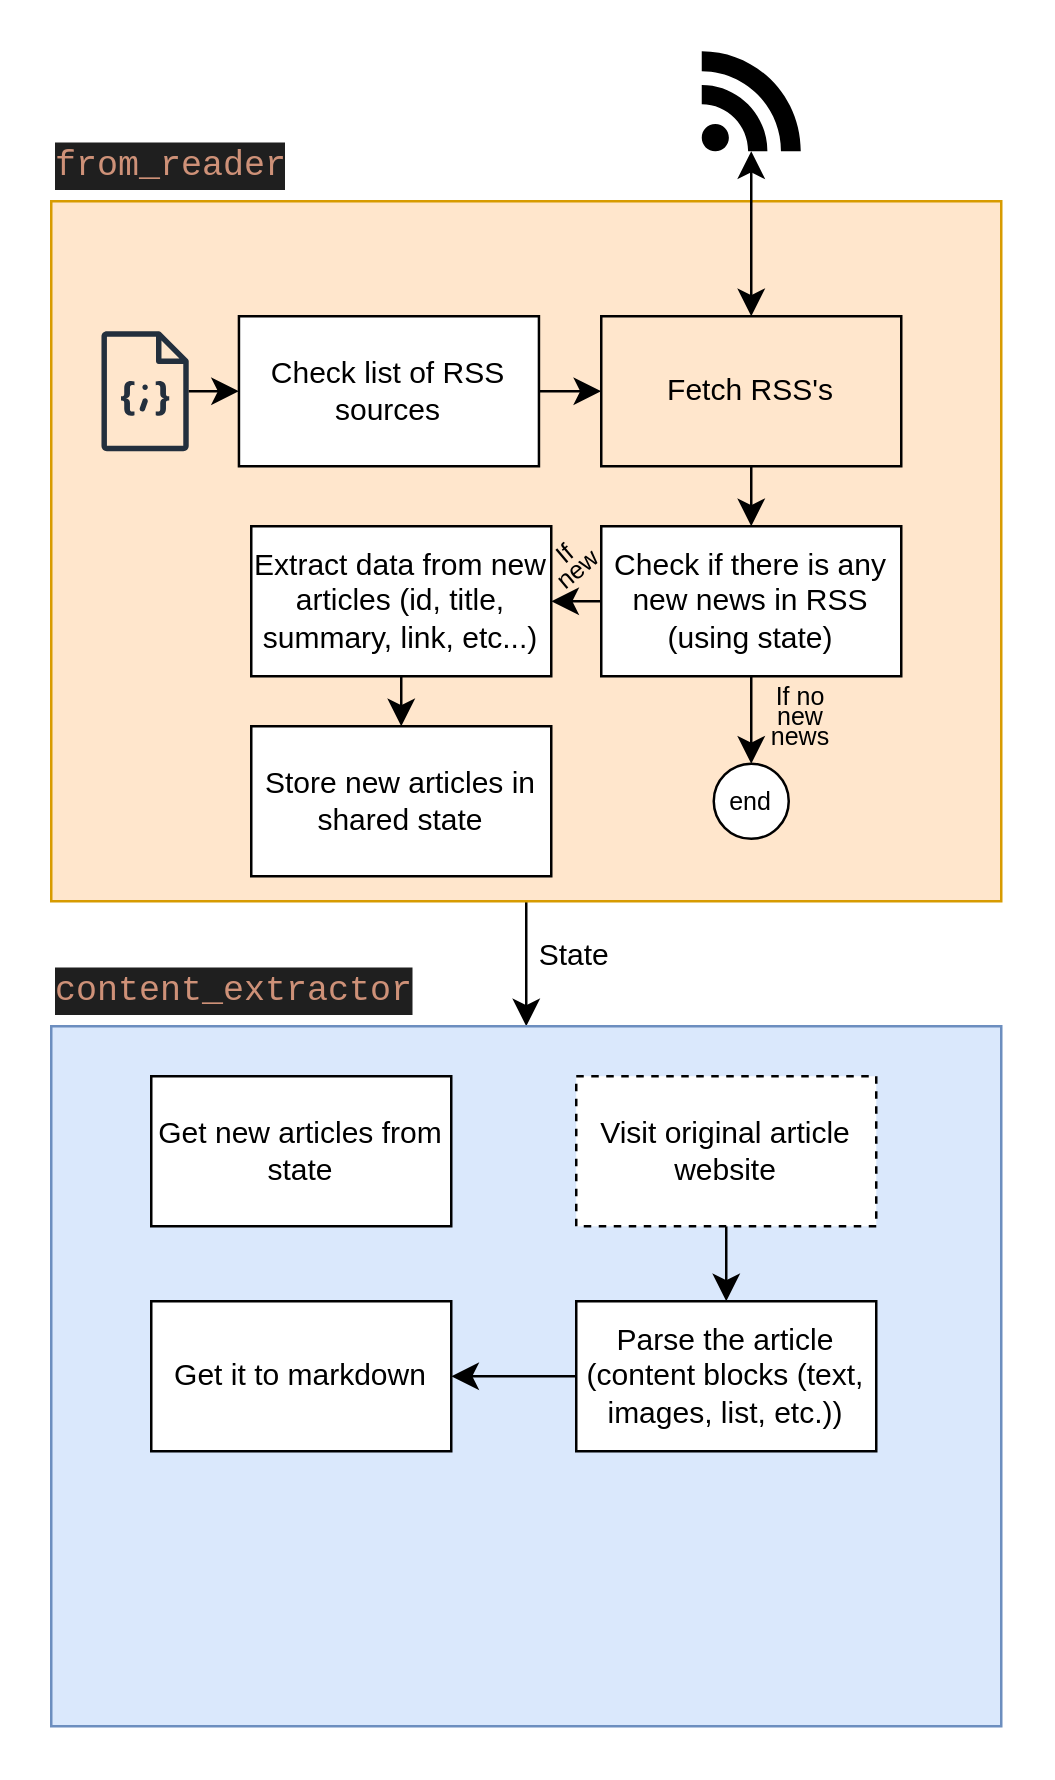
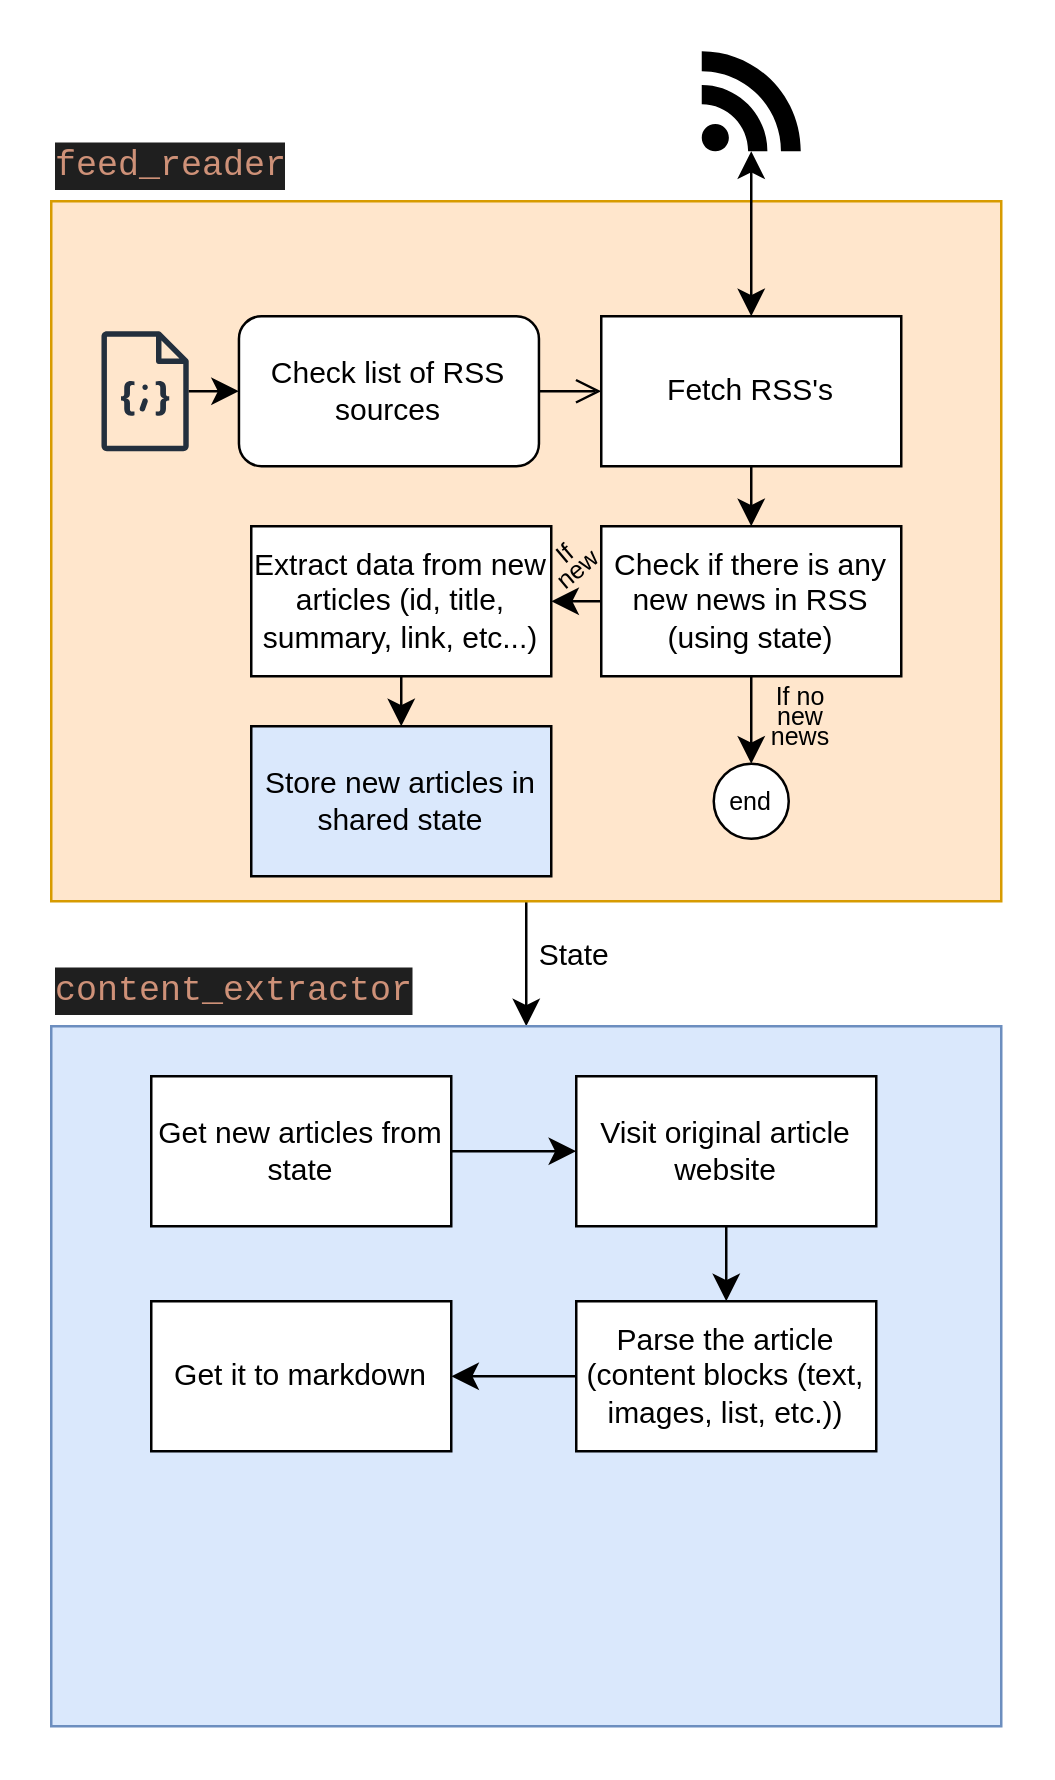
node "from_reader": label "from_reader" -> "feed_reader"
node "Check list of RSS sources": shape rectangle -> rounded rectangle
edge "Check list of RSS sources" -> "Fetch RSS's": arrowhead classic -> open
node "Fetch RSS's": fillcolor #ffe6cc -> #ffffff
node "Store new articles in shared state": fillcolor #ffffff -> #dae8fc
edge "Get new articles from state" -> "Visit original article website": added
node "Visit original article website": style dashed -> solid
